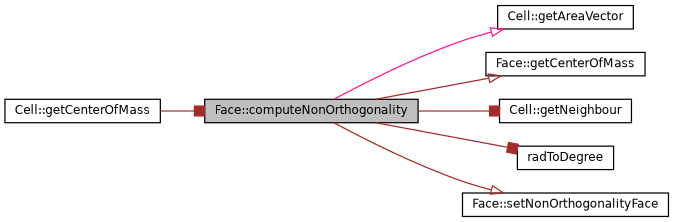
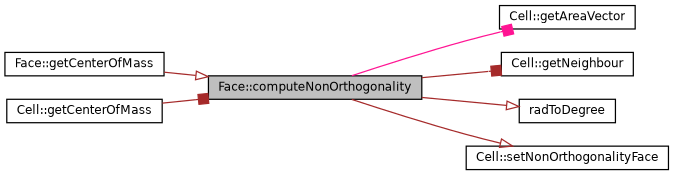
edge "Face::computeNonOrthogonality" -> "Cell::getAreaVector": arrowhead onormal -> box
edge "Face::computeNonOrthogonality" -> "Face::getCenterOfMass": reversed
edge "Face::computeNonOrthogonality" -> "radToDegree": arrowhead box -> onormal
node "Face::setNonOrthogonalityFace": label "Face::setNonOrthogonalityFace" -> "Cell::setNonOrthogonalityFace"
